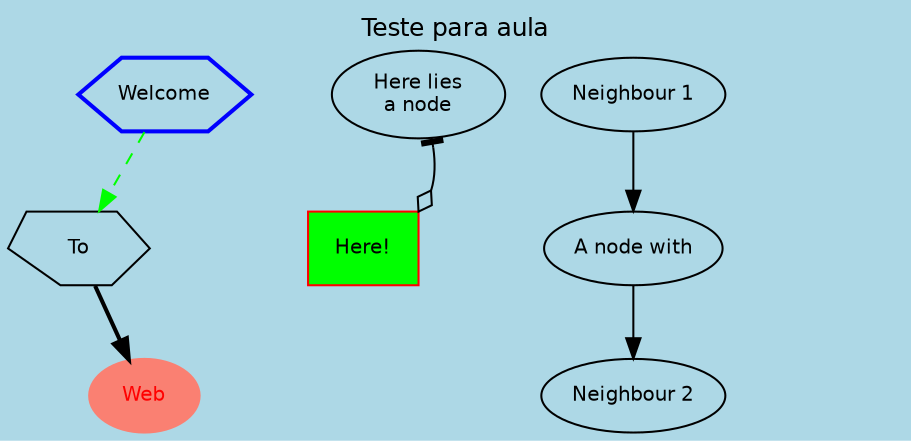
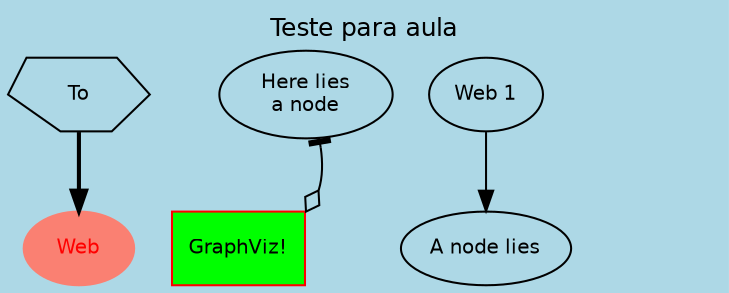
node "Welcome": removed
node "Neighbour 1": label "Neighbour 1" -> "Web 1"
node "Here!": label "Here!" -> "GraphViz!"
node "A node with": label "A node with" -> "A node lies"
node "Neighbour 2": removed
